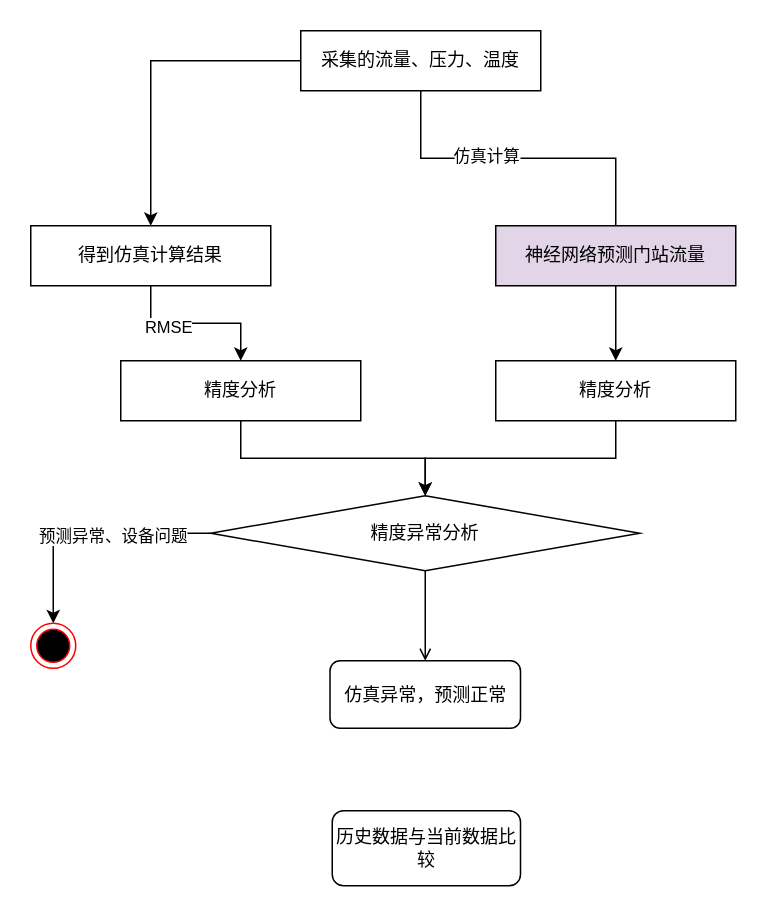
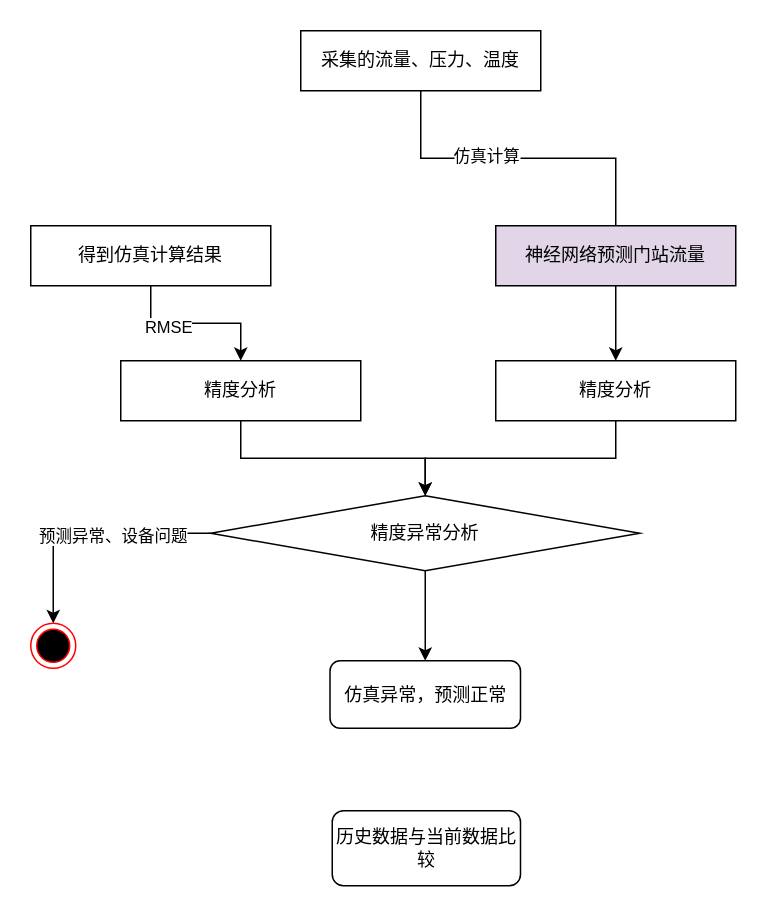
edge "采集的流量、压力、温度" -> "得到仿真计算结果": removed
edge "精度异常分析" -> "仿真异常，预测正常": arrowhead open -> classic
